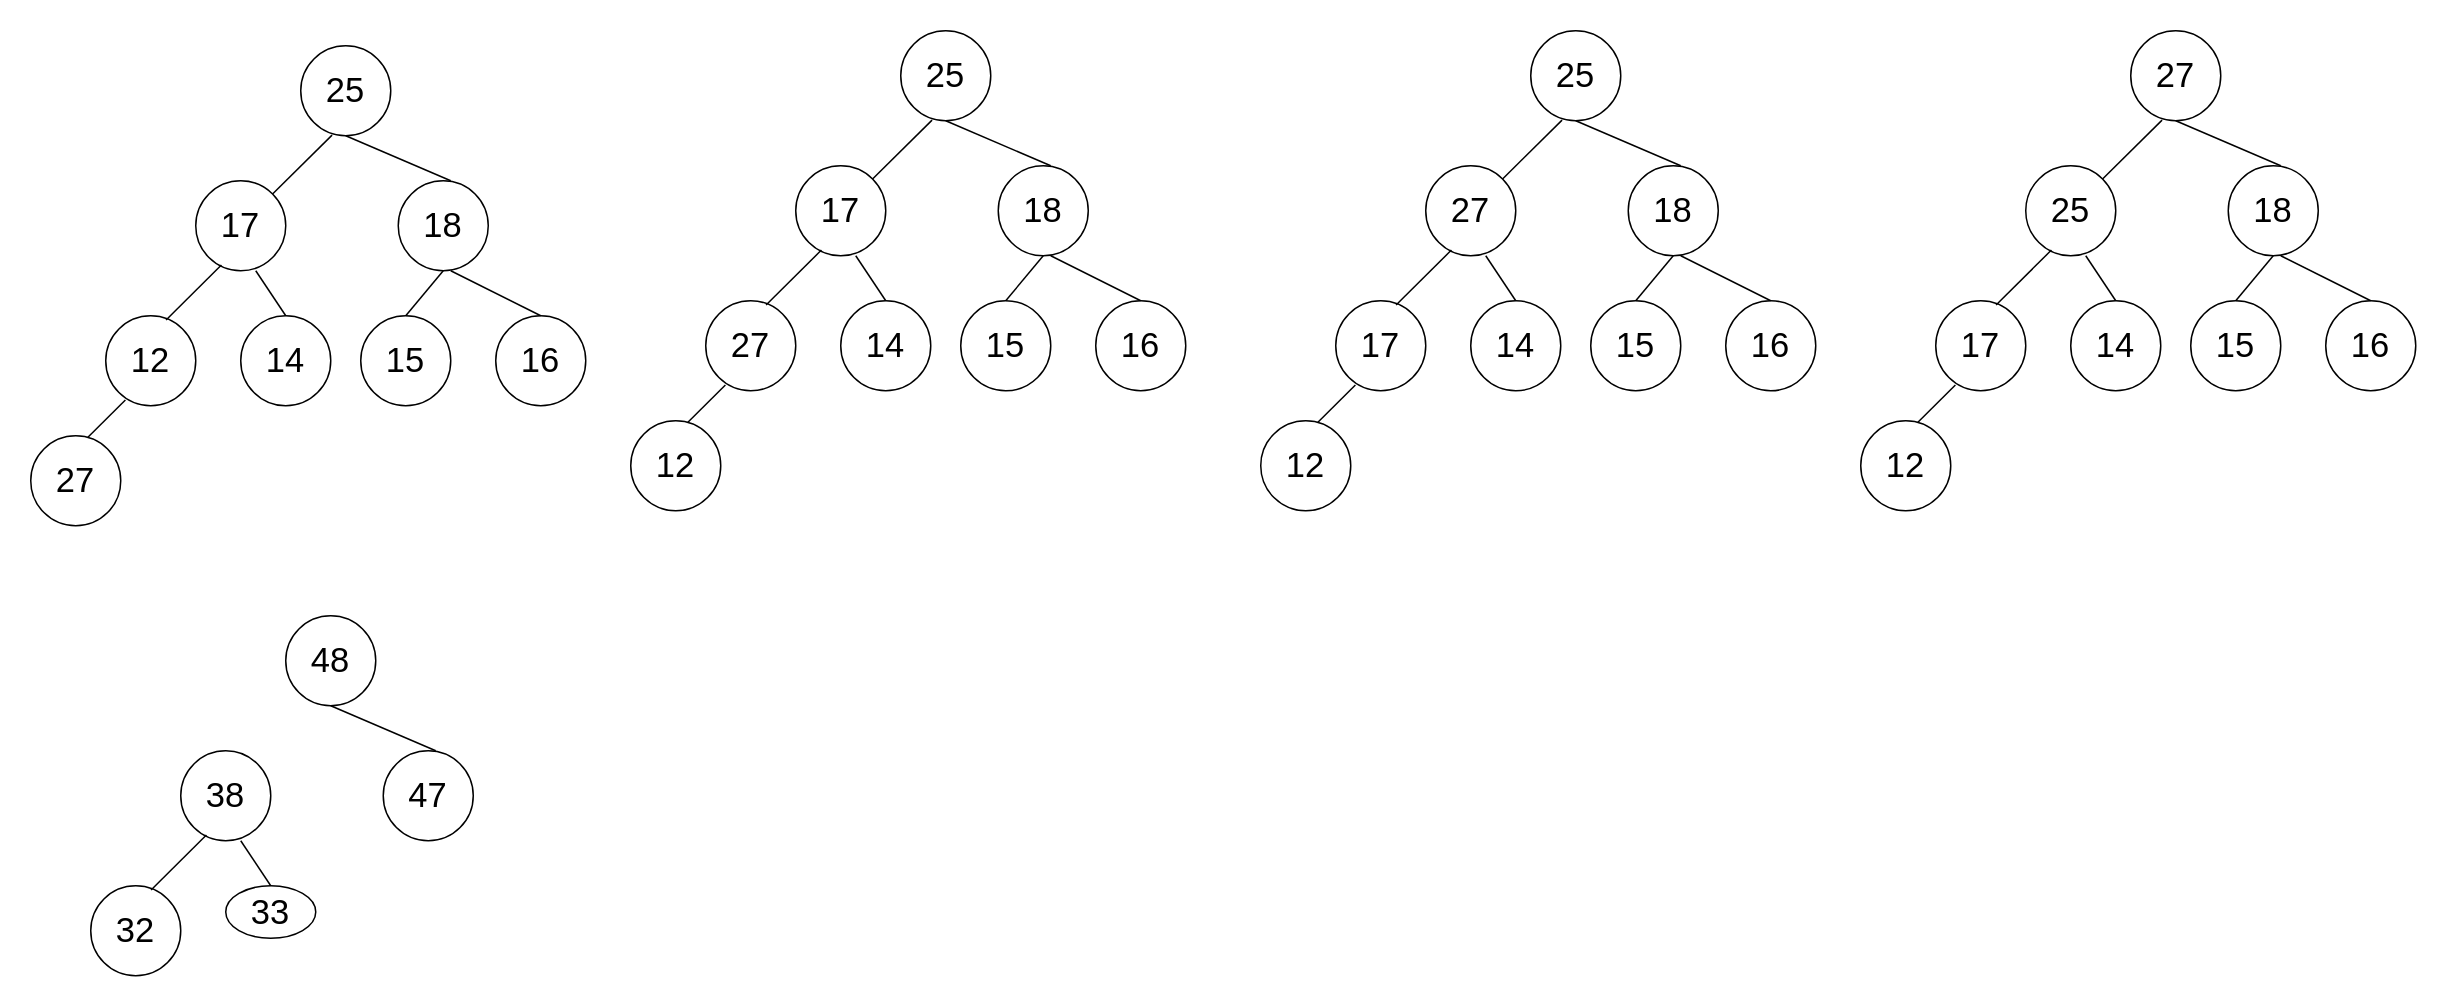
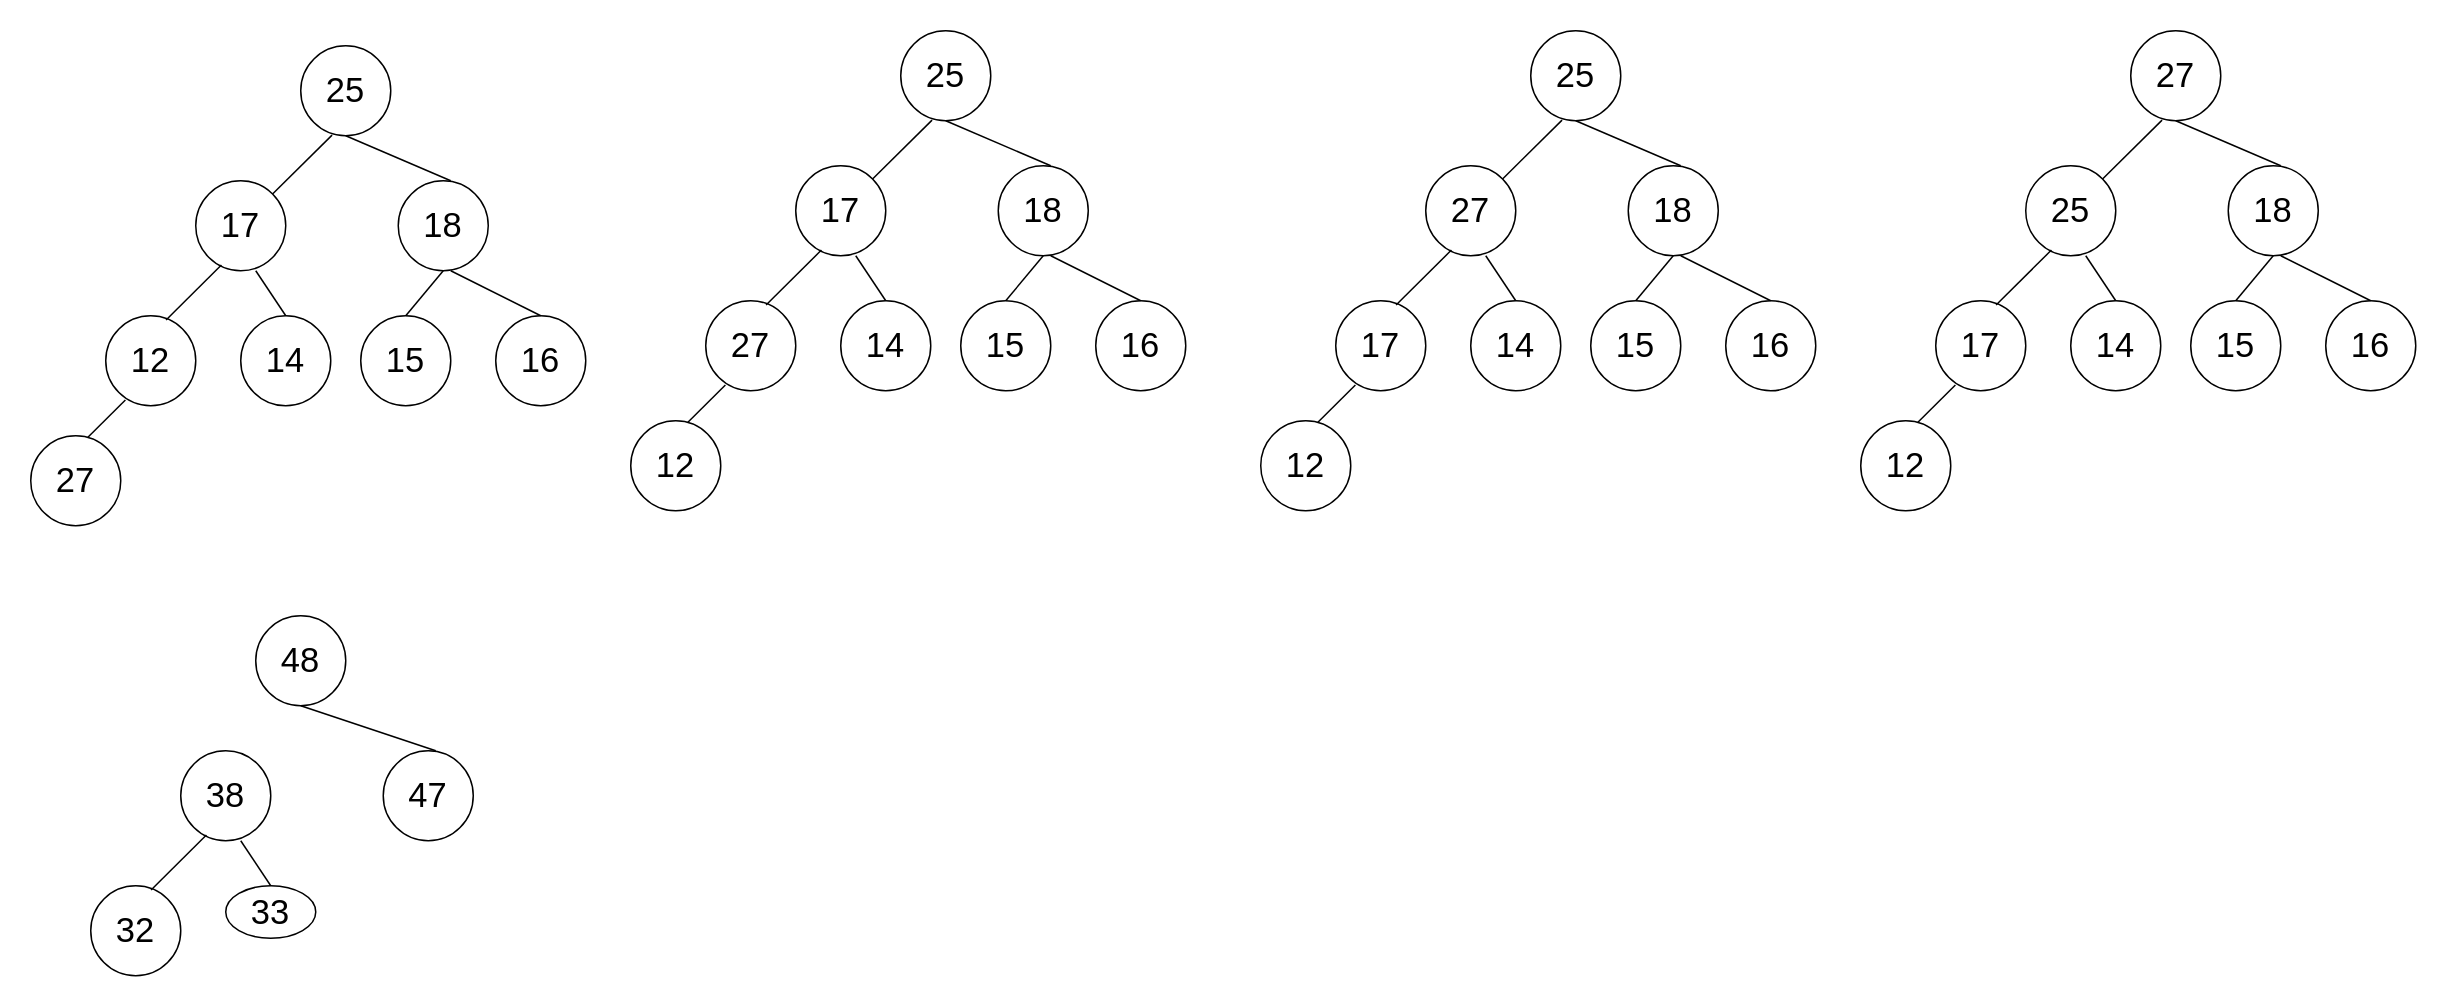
node "48": moved (331, 661) -> (301, 661)
